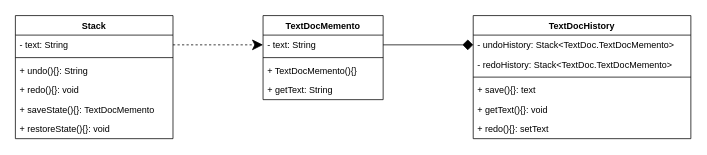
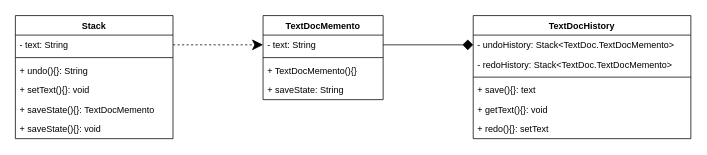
node "+ redo(){}: void": label "+ redo(){}: void" -> "+ setText(){}: void"
node "+ getText: String": label "+ getText: String" -> "+ saveState: String"
node "+ restoreState(){}: void": label "+ restoreState(){}: void" -> "+ saveState(){}: void"
